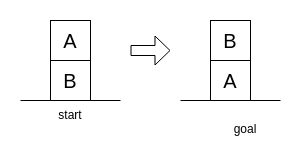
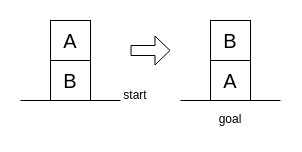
node "start": moved (71, 116) -> (136, 96)
node "goal": moved (246, 126) -> (231, 116)
